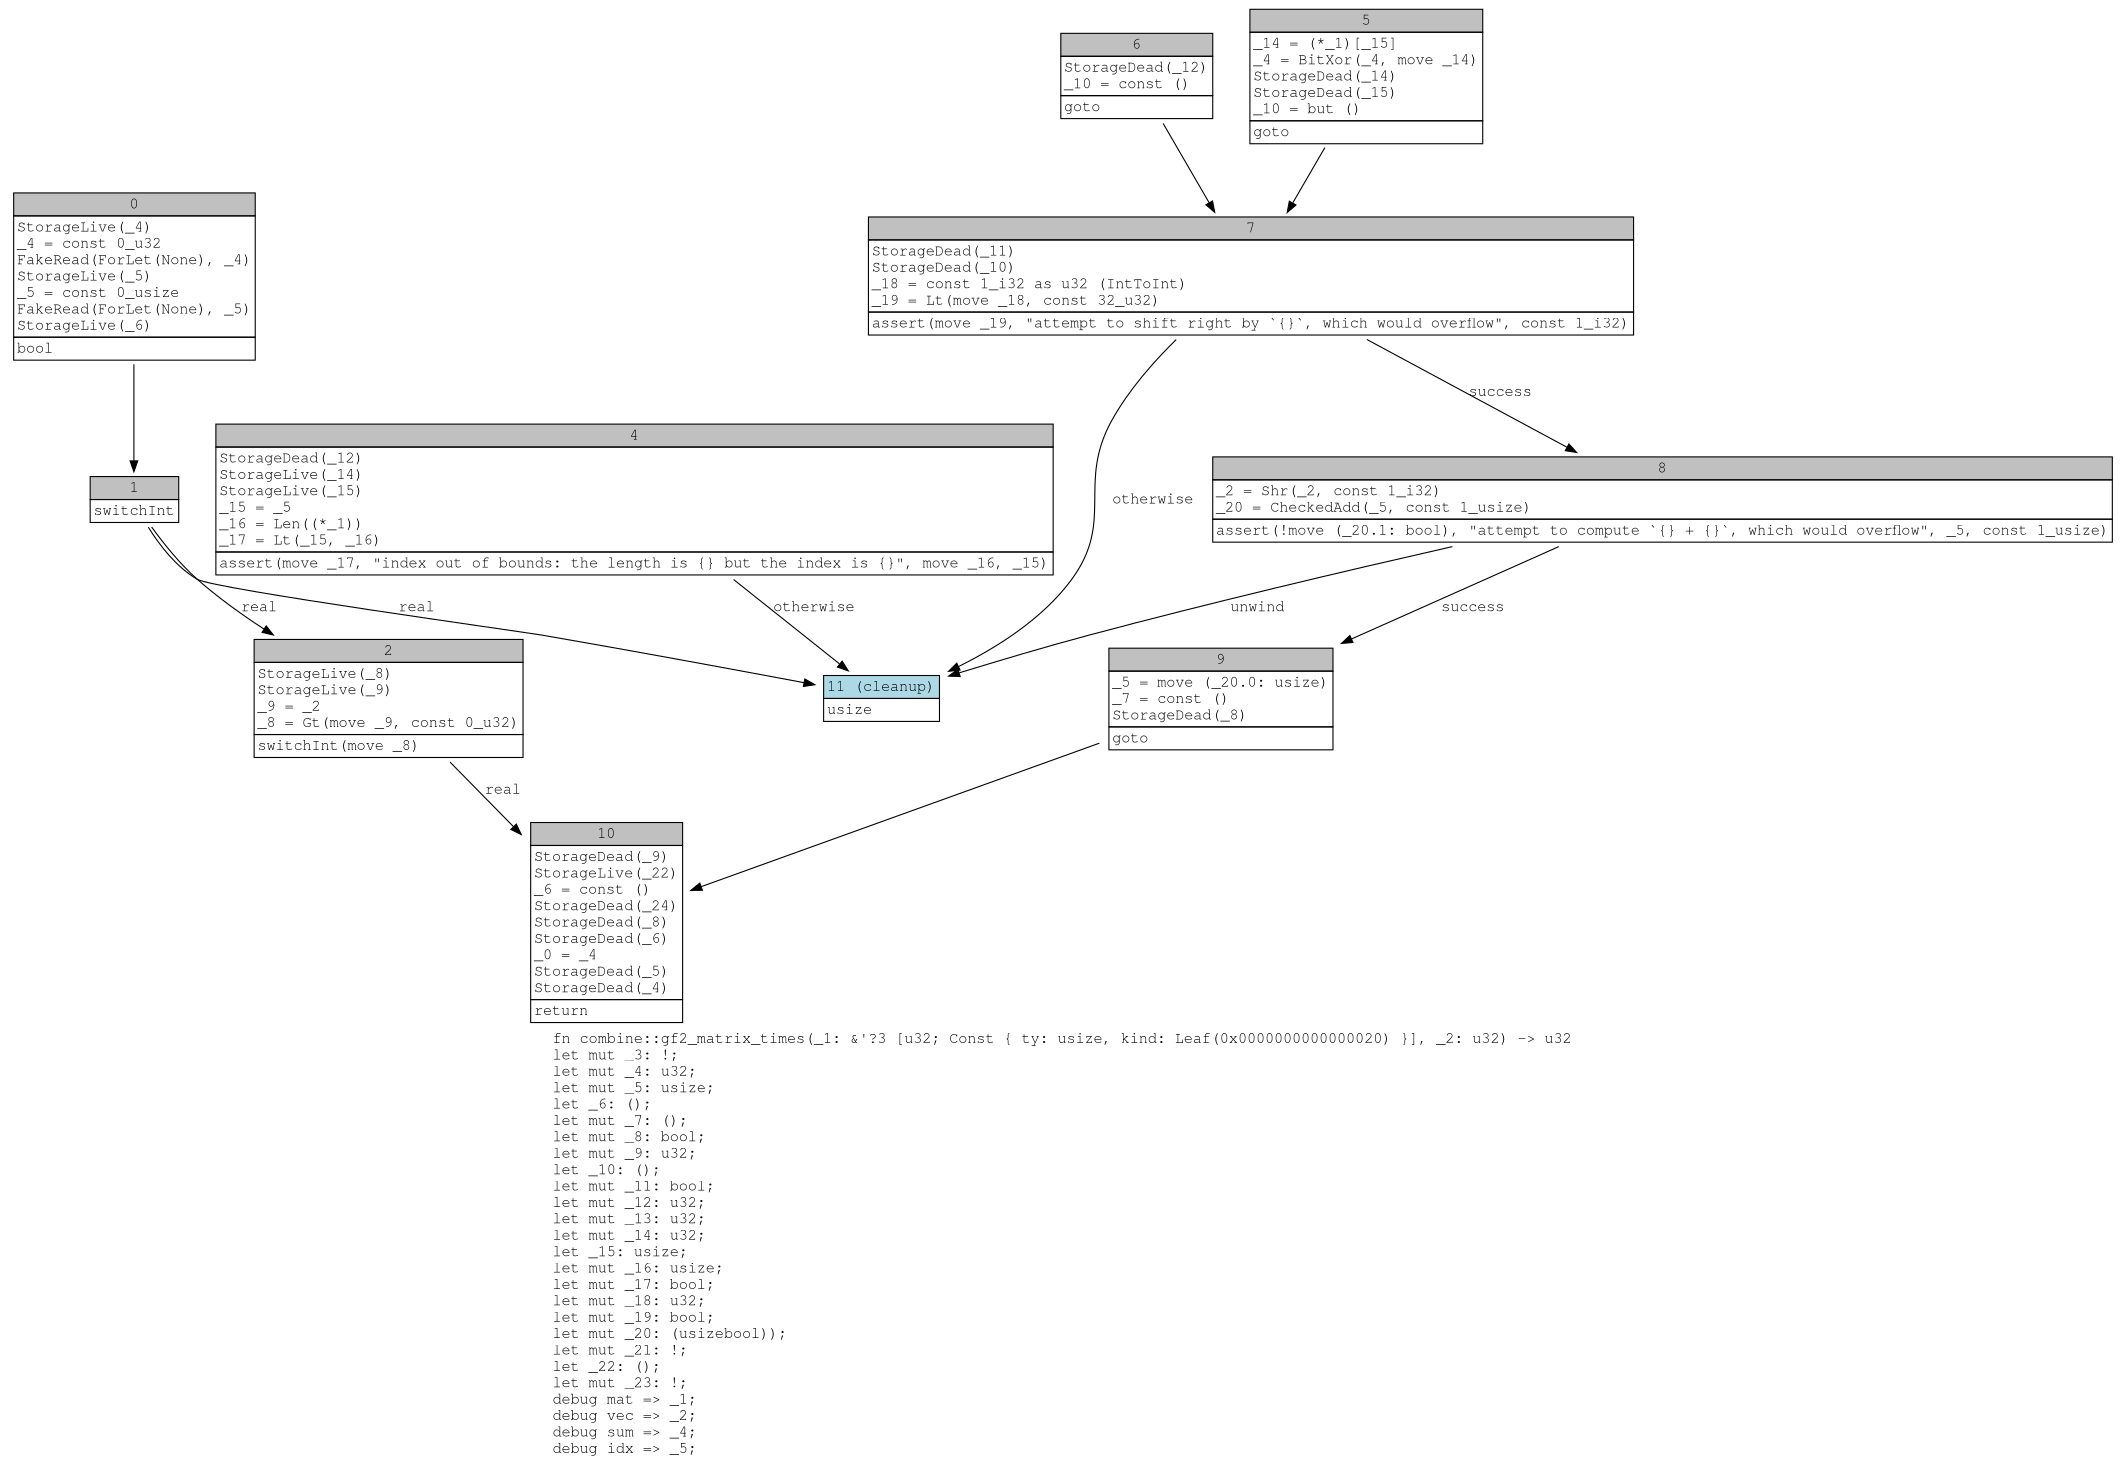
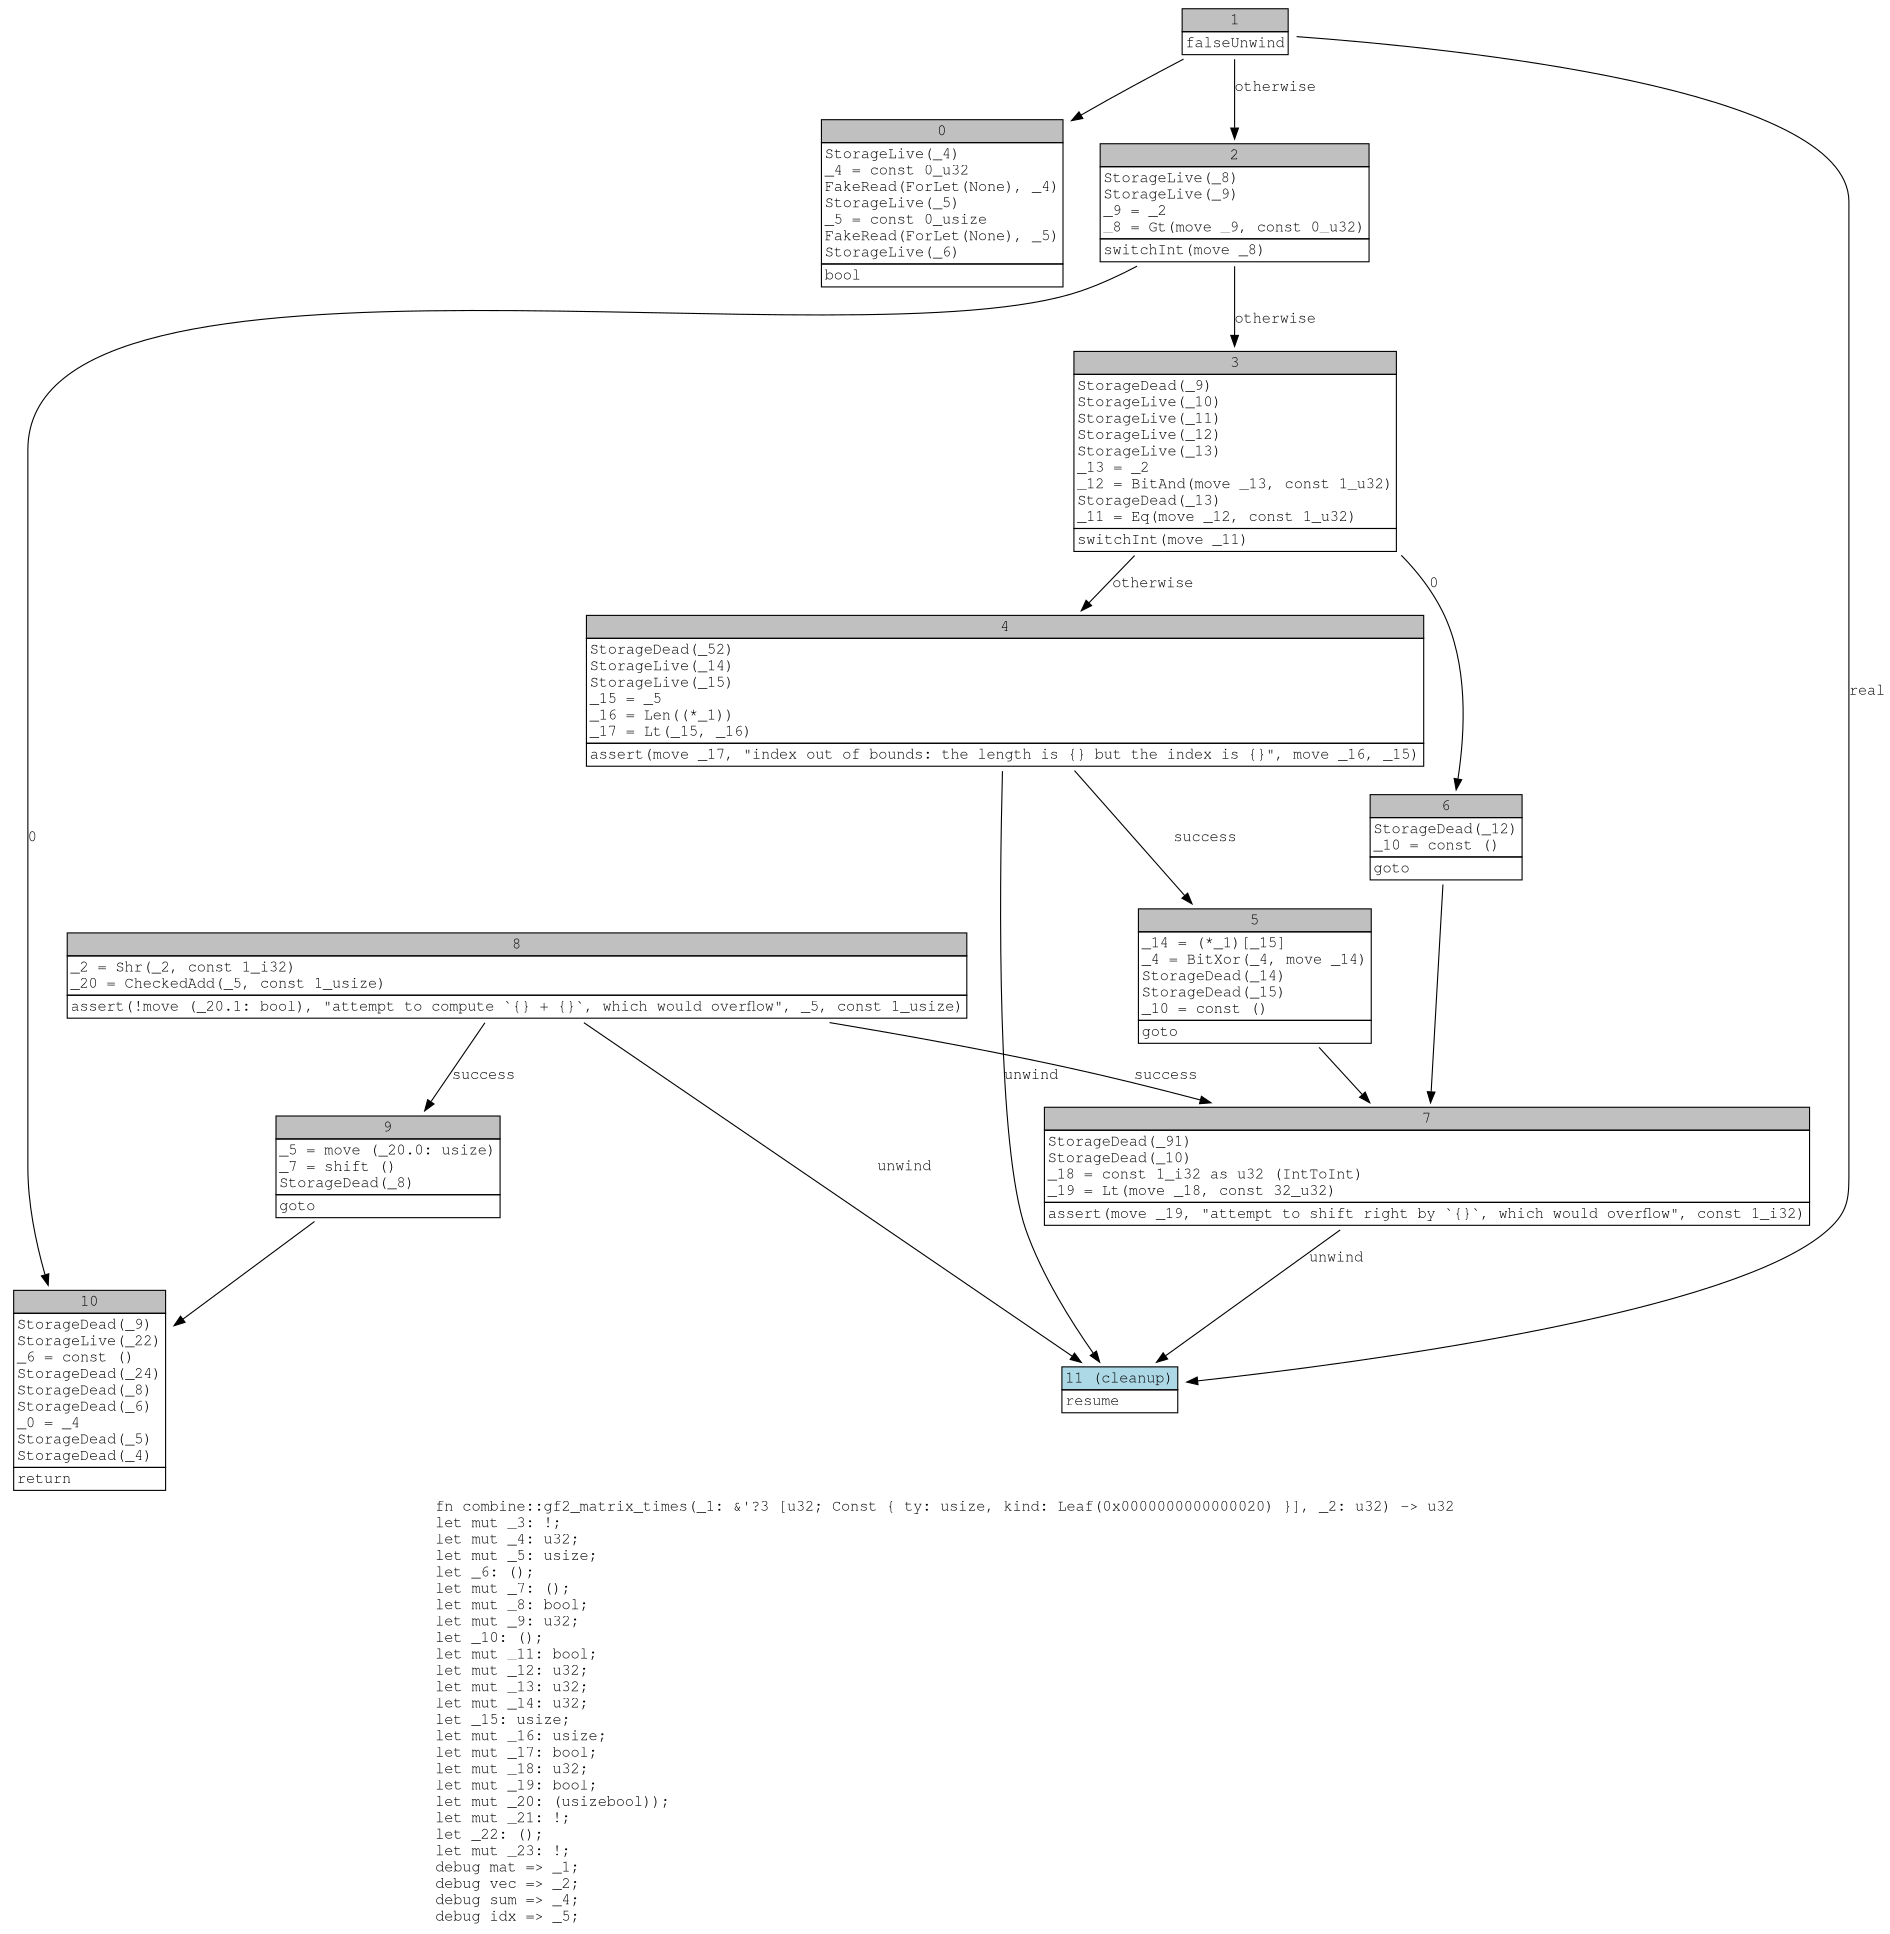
node "5": text "_10 = but ()" -> "_10 = const ()"
node "7": text "StorageDead(_11)" -> "StorageDead(_91)"
edge "7" -> "8": reversed
edge "0" -> "1": reversed
node "3": added
node "4": text "StorageDead(_12)" -> "StorageDead(_52)"
edge "7" -> "11 (cleanup)": label "otherwise" -> "unwind"
node "1": text "switchInt" -> "falseUnwind"
edge "1" -> "2": label "real" -> "otherwise"
edge "4" -> "11 (cleanup)": label "otherwise" -> "unwind"
node "9": text "_7 = const ()" -> "_7 = shift ()"
node "11 (cleanup)": text "usize" -> "resume"
edge "2" -> "10": label "real" -> "0"
edge "4" -> "5": added, label "success"
